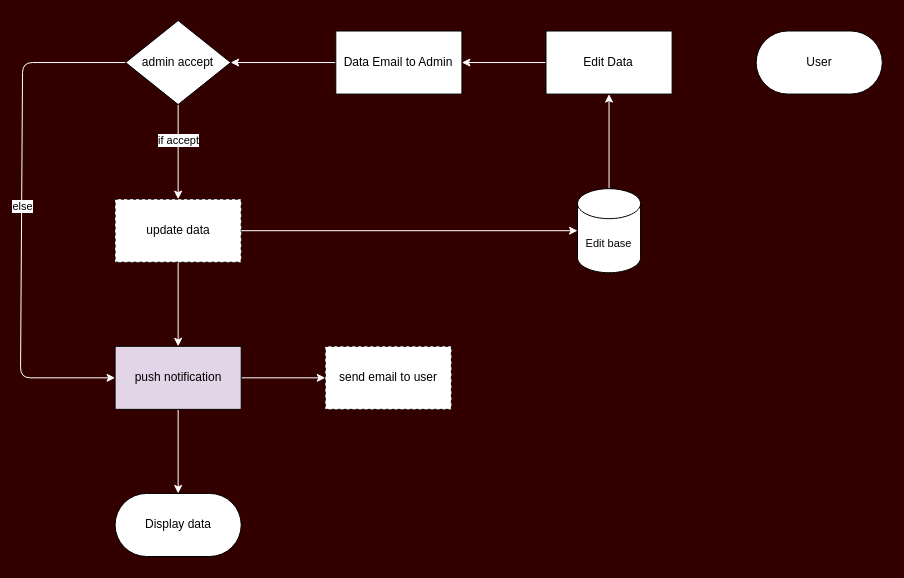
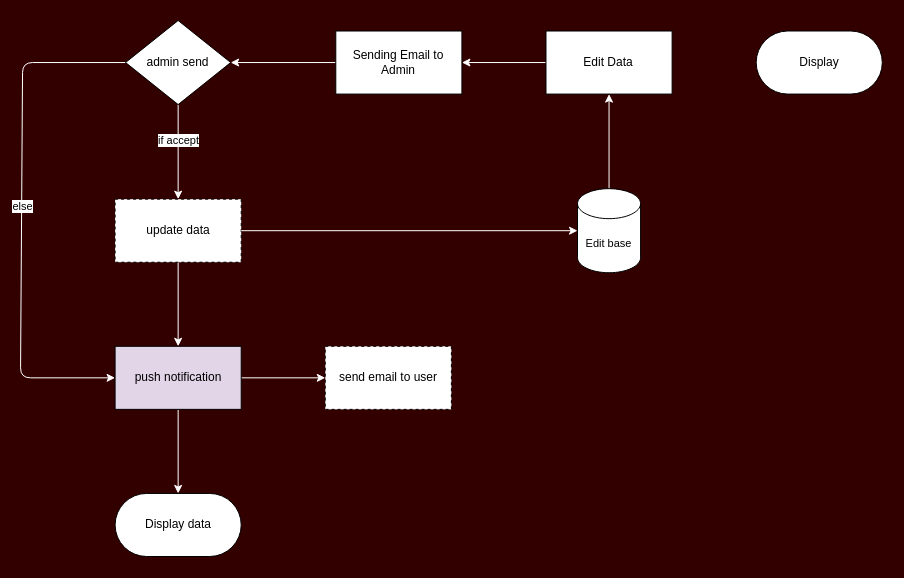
node "admin accept": label "admin accept" -> "admin send"
node "Data Email to Admin": label "Data Email to Admin" -> "Sending Email to Admin"
node "User": label "User" -> "Display"
